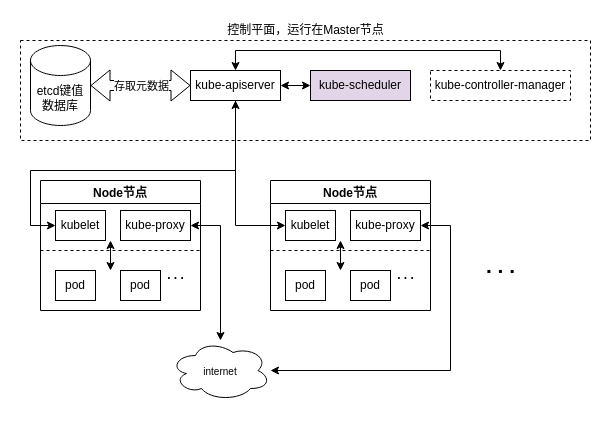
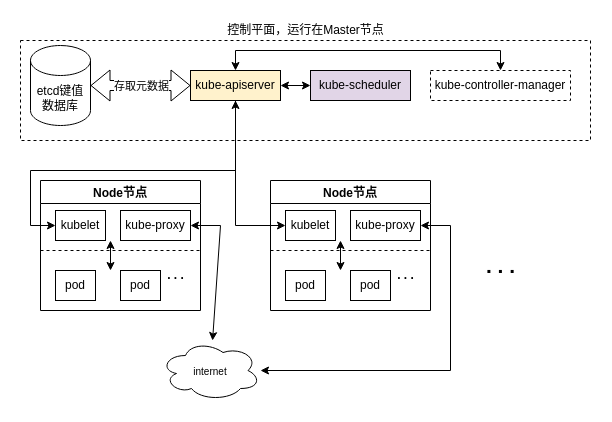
node "kube-apiserver": fillcolor #ffffff -> #fff2cc
node "internet": moved (221, 371) -> (211, 371)
